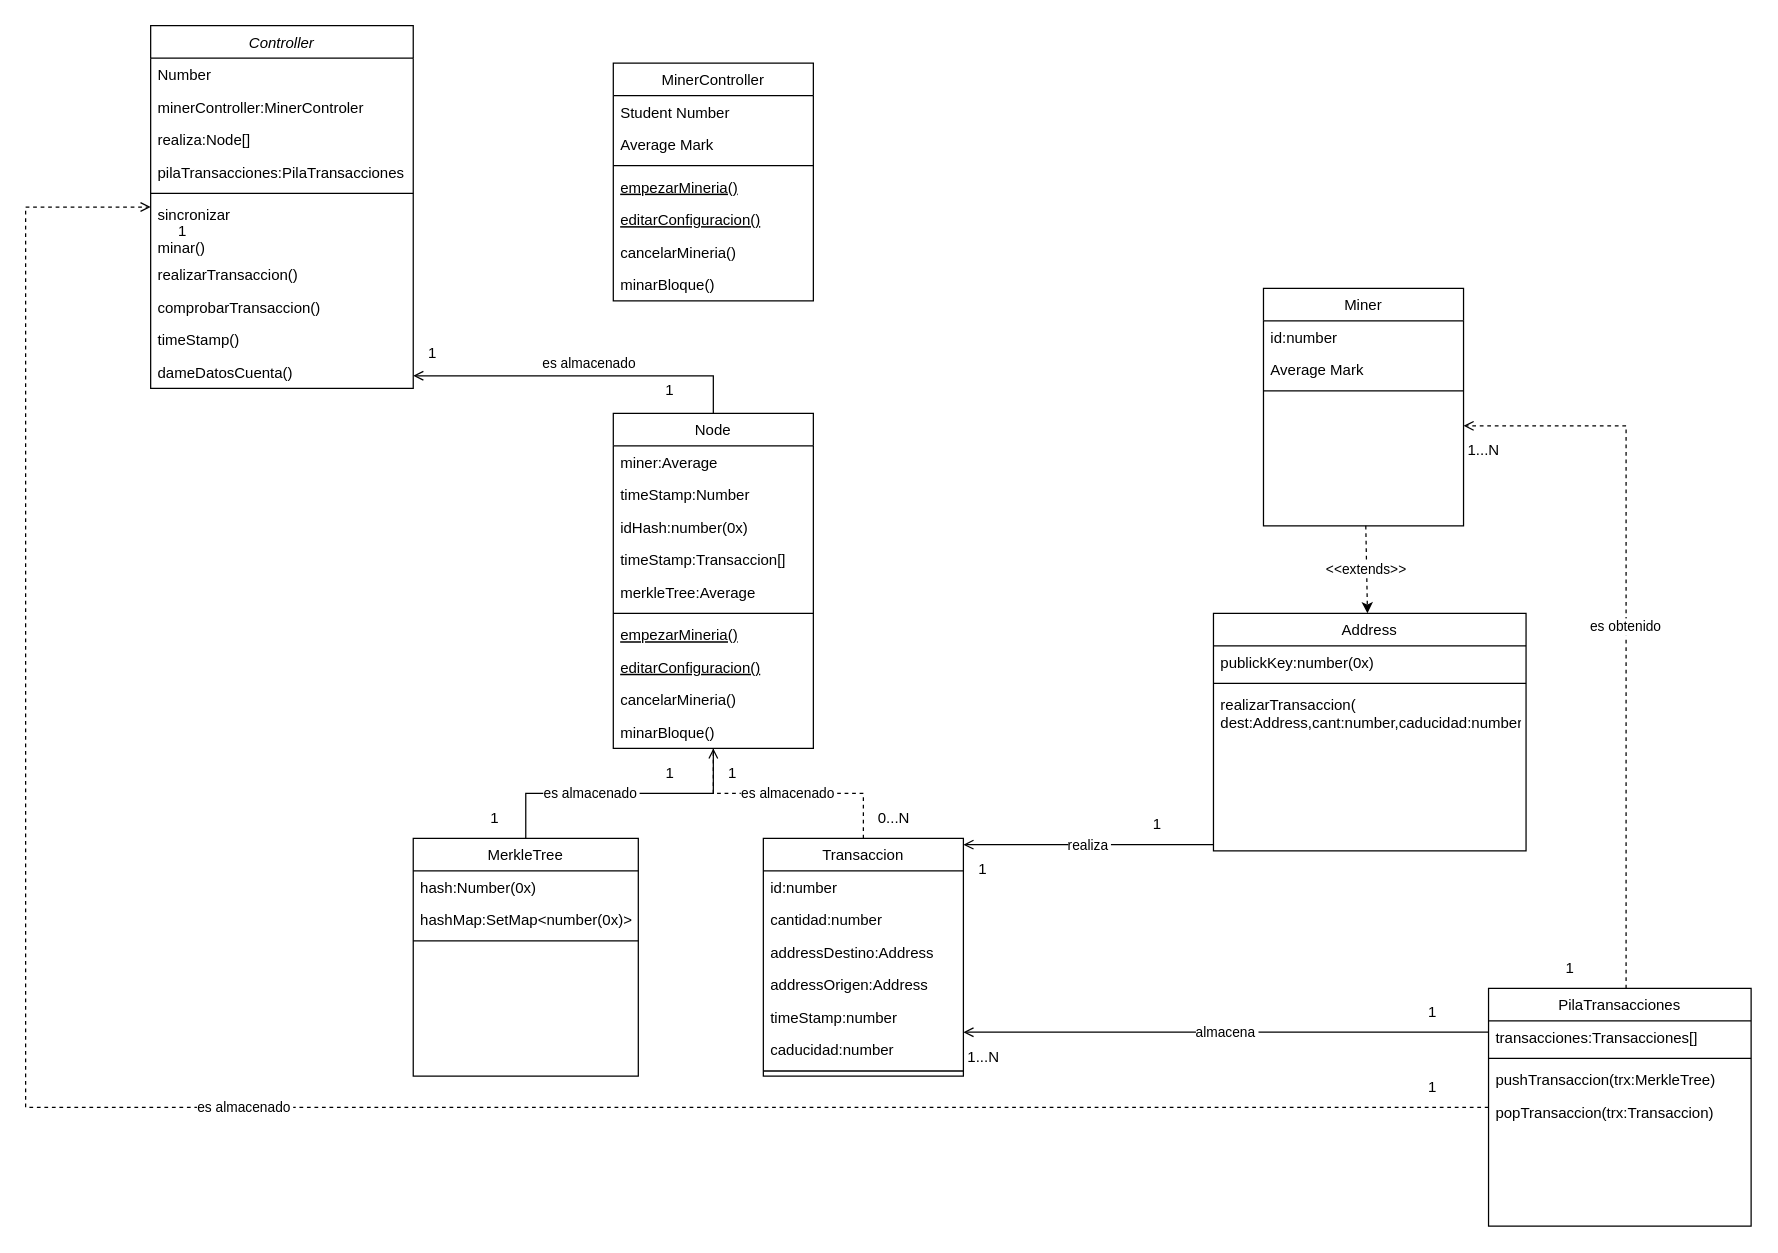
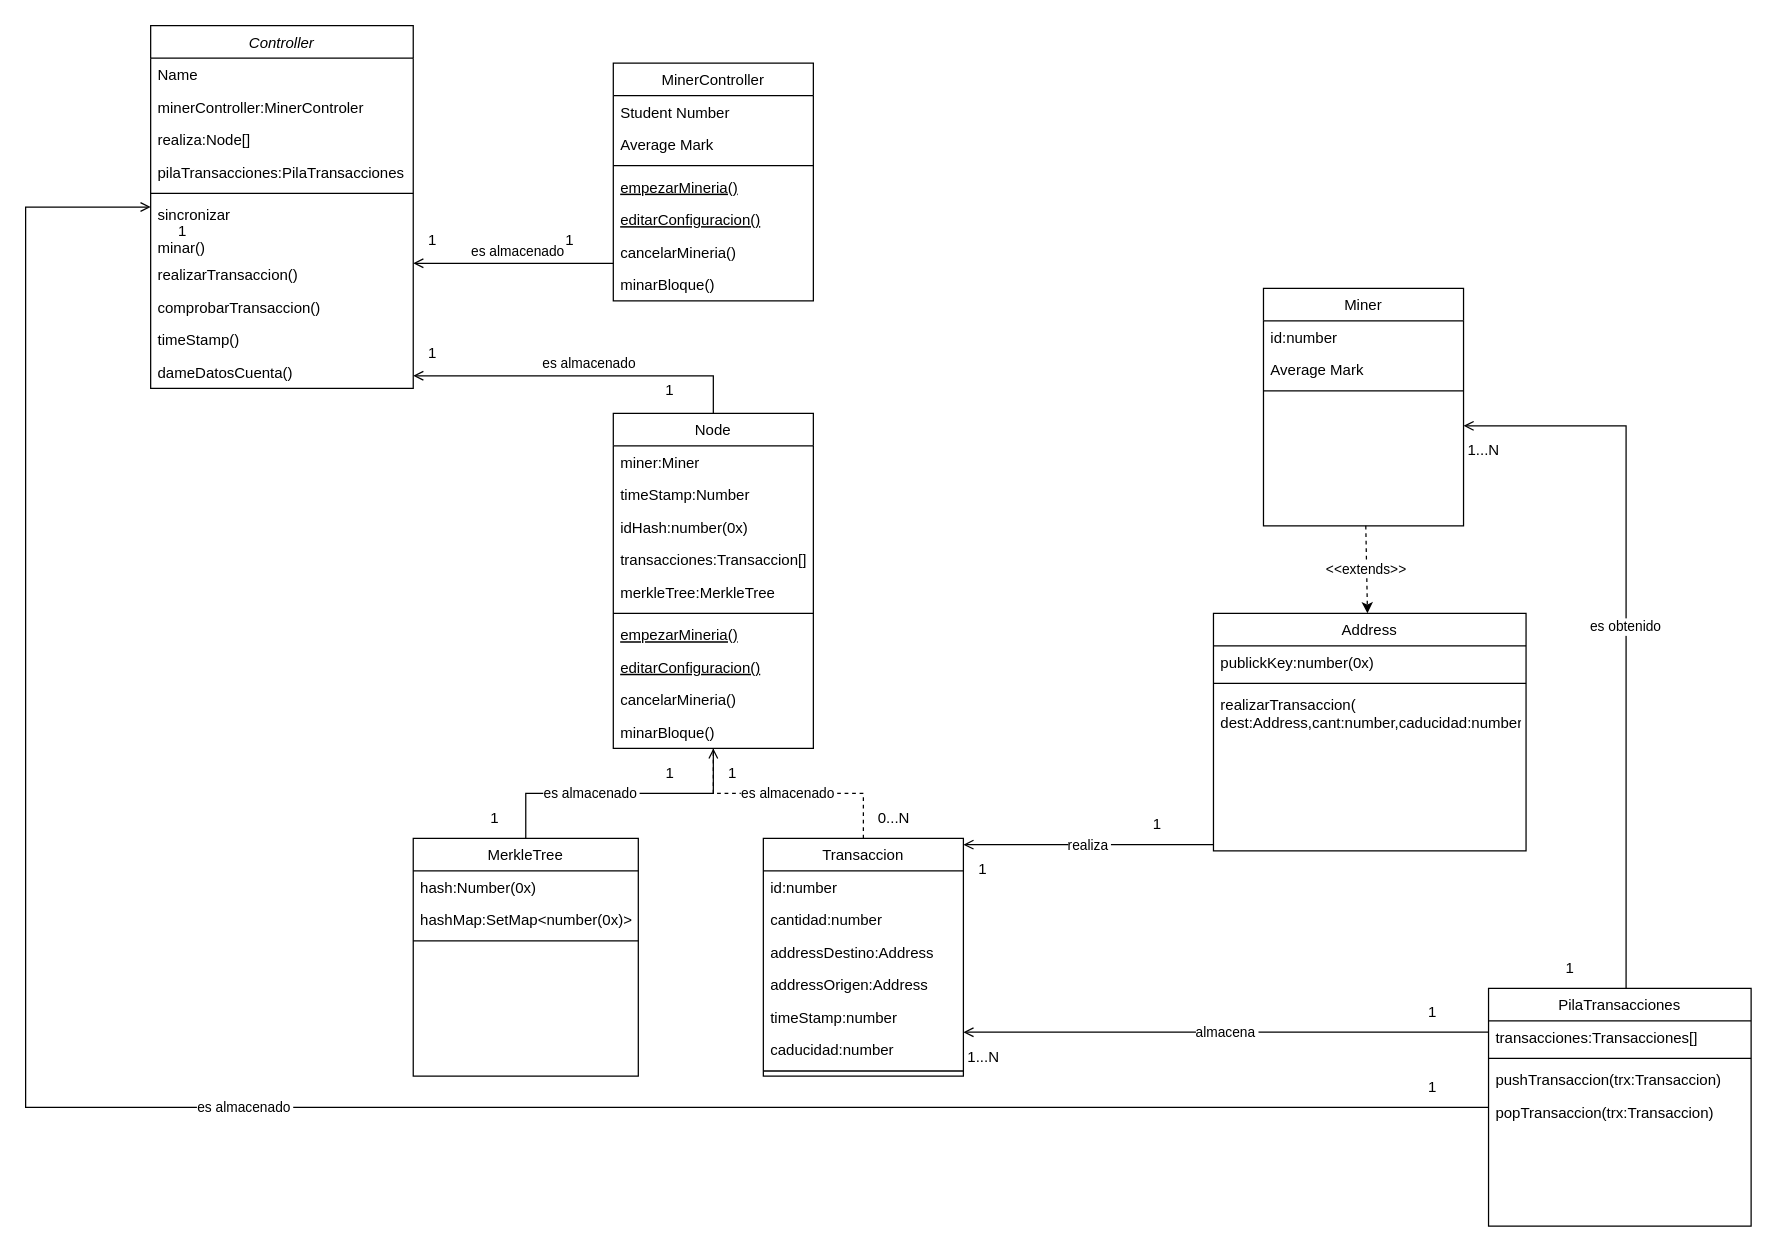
node "Number": label "Number" -> "Name"
edge "MinerController" -> "Controller": added, labels "1", "es almacenado", "1"
node "miner:Average": label "miner:Average" -> "miner:Miner"
node "timeStamp:Transaccion[]": label "timeStamp:Transaccion[]" -> "transacciones:Transaccion[]"
node "merkleTree:Average": label "merkleTree:Average" -> "merkleTree:MerkleTree"
edge "PilaTransacciones" -> "Miner": style dashed -> solid
node "pushTransaccion(trx:MerkleTree)": label "pushTransaccion(trx:MerkleTree)" -> "pushTransaccion(trx:Transaccion)"
edge "PilaTransacciones" -> "Controller": style dashed -> solid
